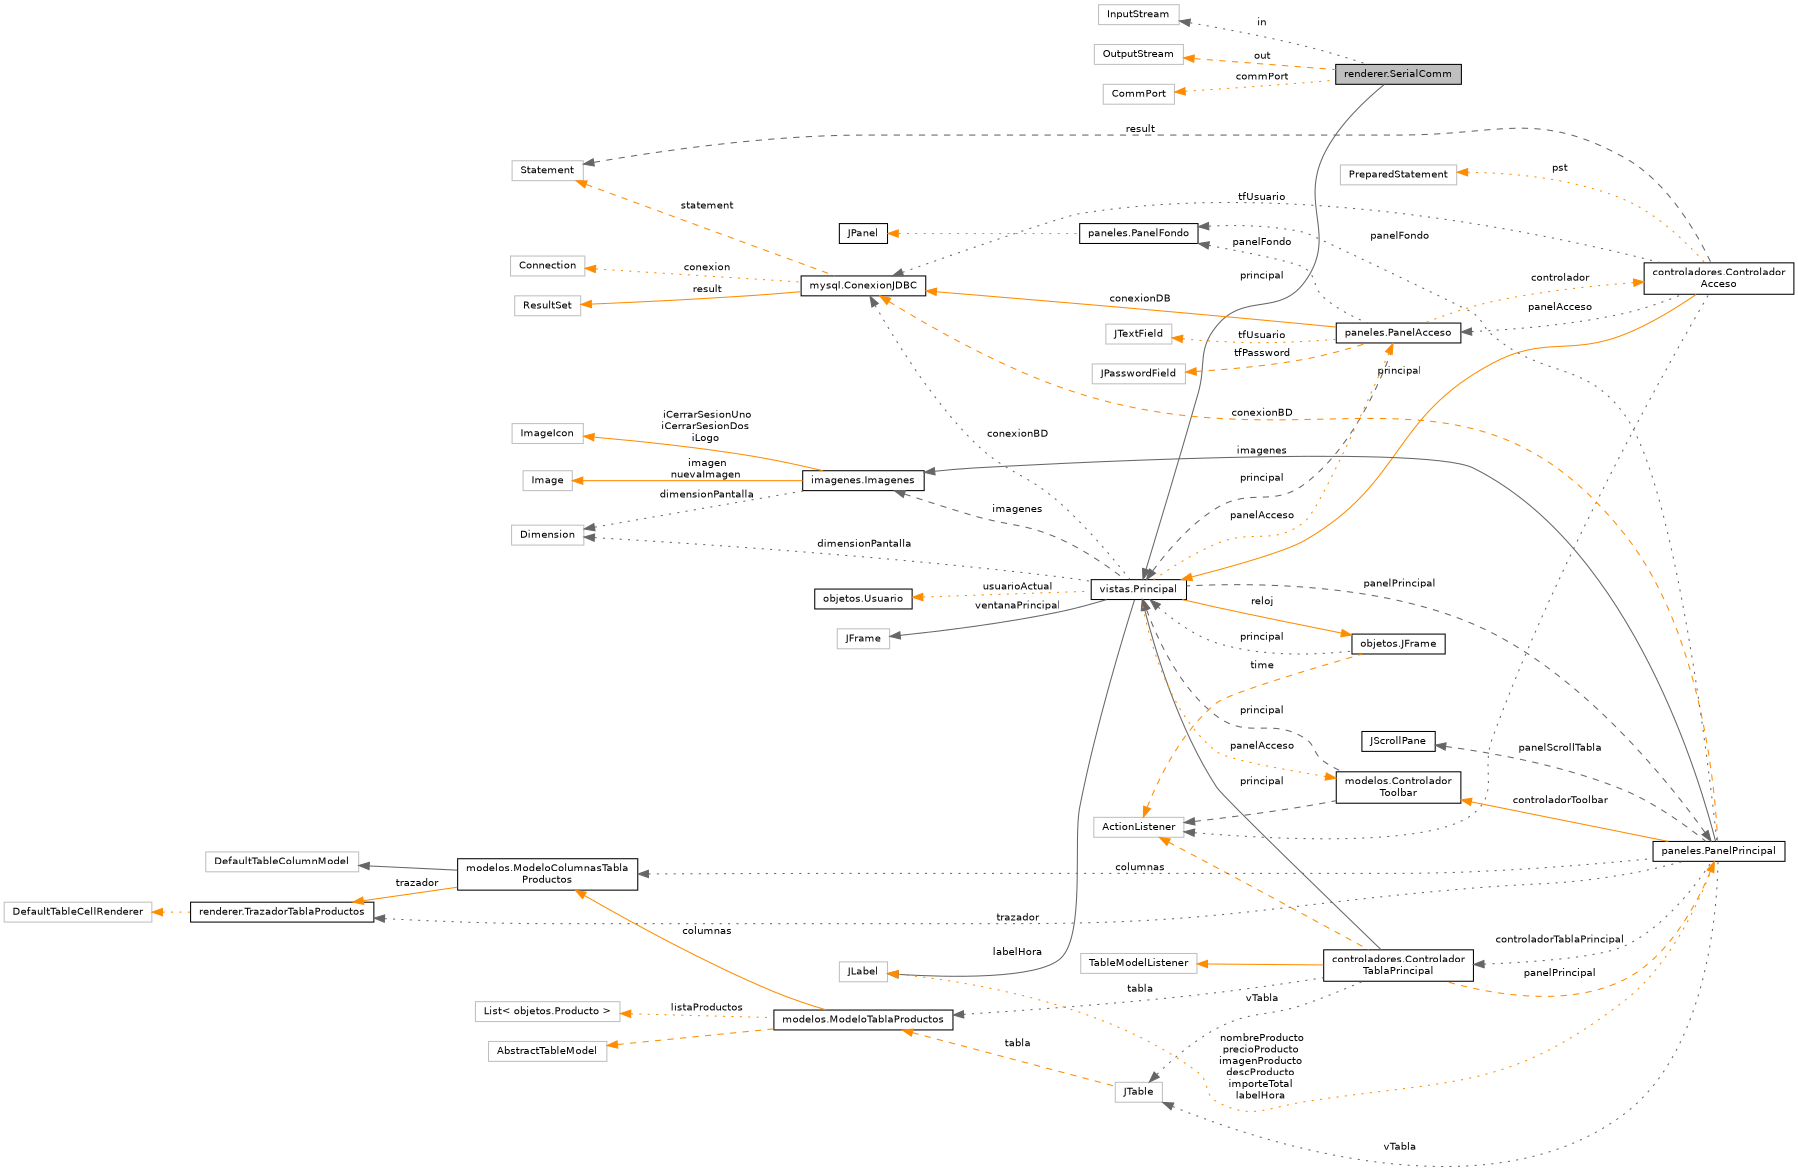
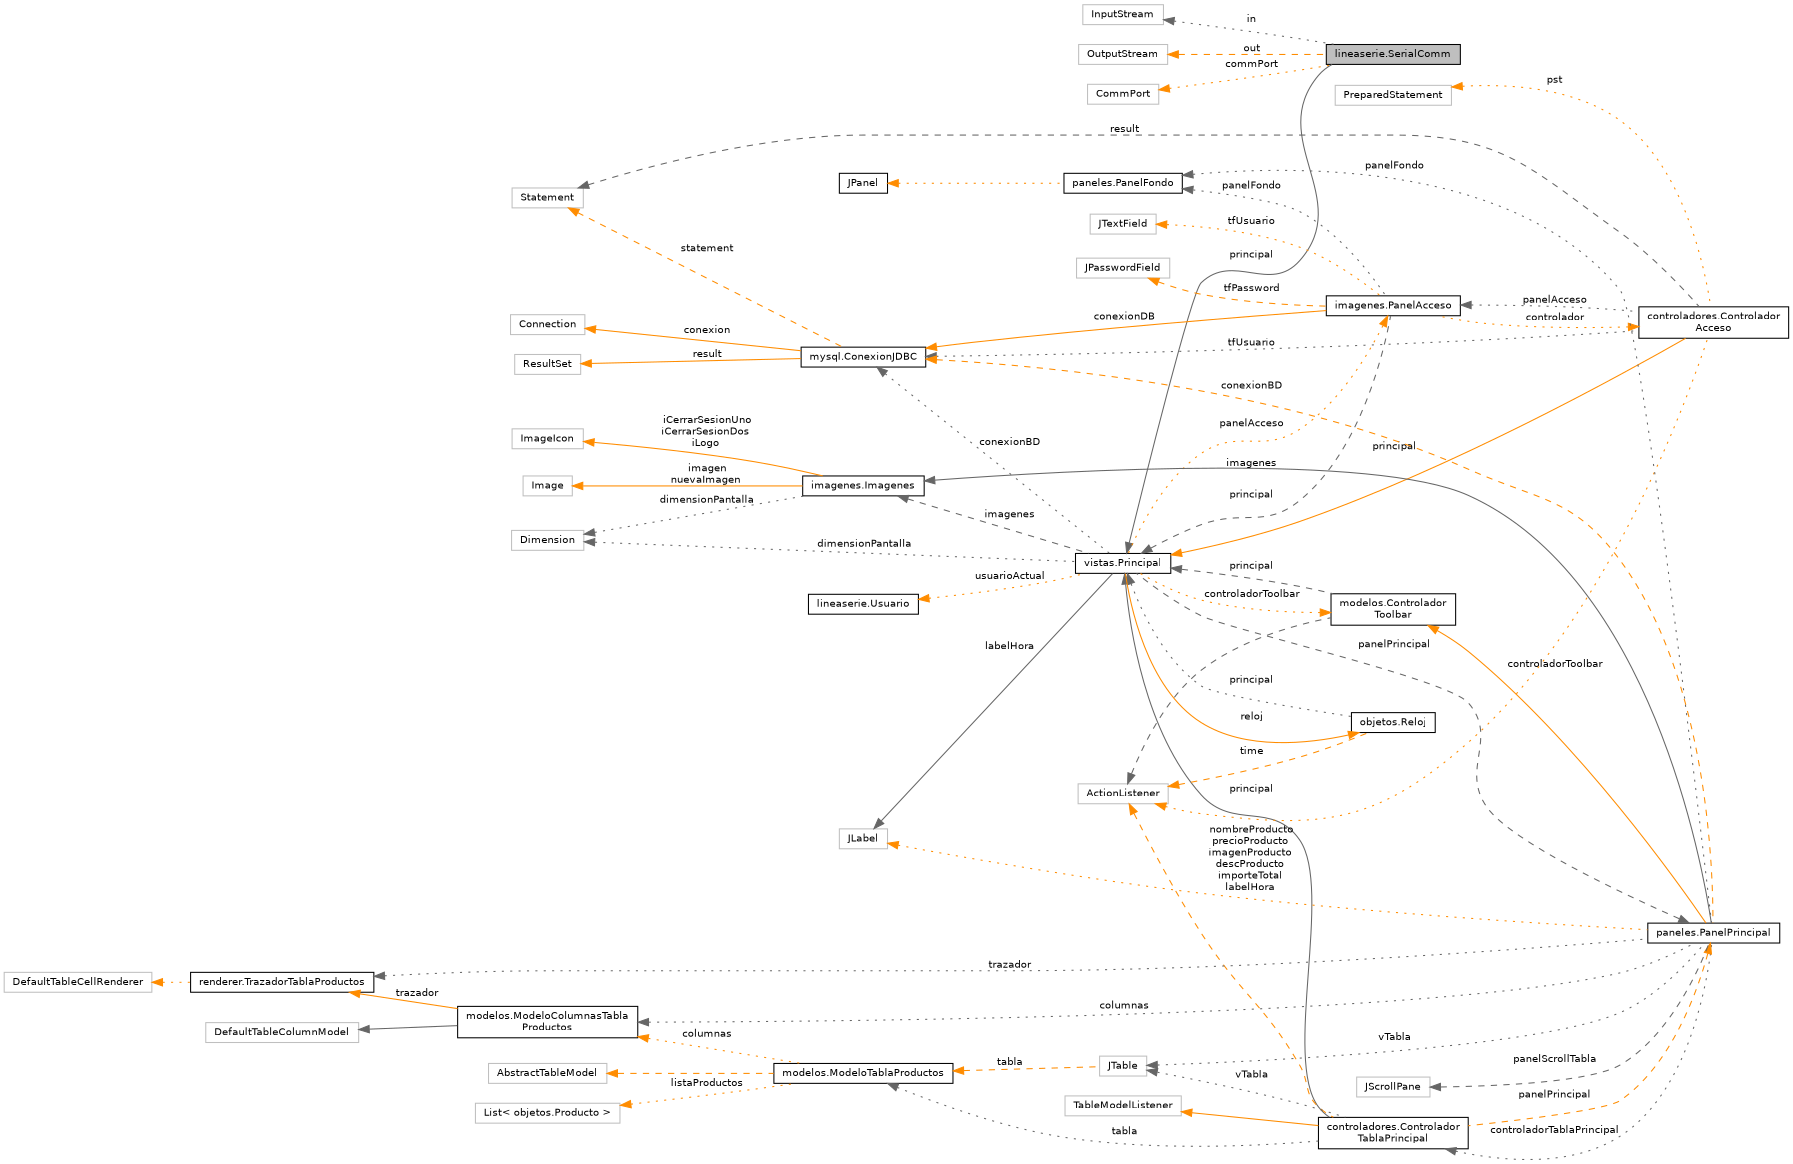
node "renderer.SerialComm": label "renderer.SerialComm" -> "lineaserie.SerialComm"
edge "mysql.ConexionJDBC" -> "Connection": style dotted -> solid
node "paneles.PanelAcceso": label "paneles.PanelAcceso" -> "imagenes.PanelAcceso"
node "objetos.Usuario": label "objetos.Usuario" -> "lineaserie.Usuario"
node "JFrame": removed
node "objetos.JFrame": label "objetos.JFrame" -> "objetos.Reloj"
edge "controladores.Controlador Acceso" -> "ActionListener": color gray40 -> darkorange
node "JScrollPane": color black -> grey75
edge "vistas.Principal" -> "modelos.Controlador Toolbar": label " panelAcceso" -> " controladorToolbar"
edge "modelos.ModeloTablaProductos" -> "modelos.ModeloColumnasTabla Productos": style solid -> dotted
